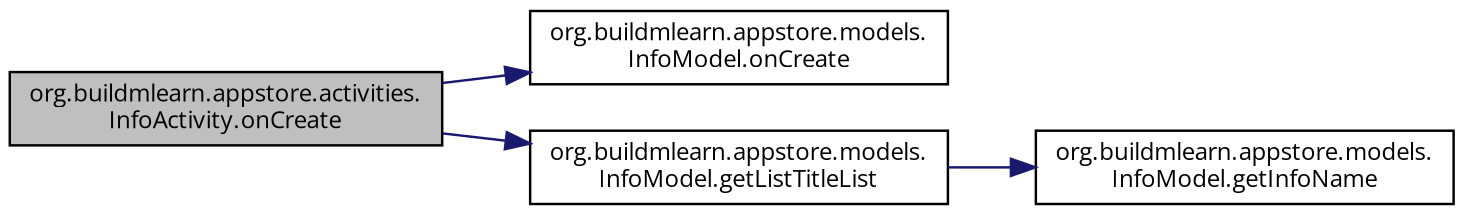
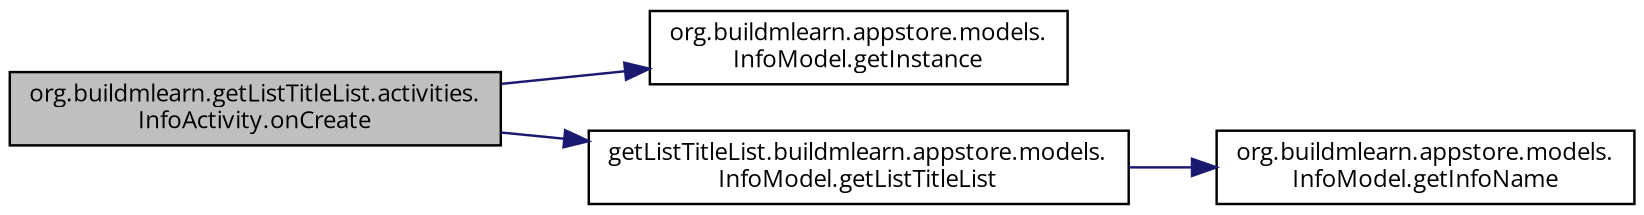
node "org.buildmlearn.appstore.models. InfoModel.onCreate": label "org.buildmlearn.appstore.models. InfoModel.onCreate" -> "org.buildmlearn.appstore.models. InfoModel.getInstance"
node "org.buildmlearn.appstore.activities. InfoActivity.onCreate": label "org.buildmlearn.appstore.activities. InfoActivity.onCreate" -> "org.buildmlearn.getListTitleList.activities. InfoActivity.onCreate"
node "org.buildmlearn.appstore.models. InfoModel.getListTitleList": label "org.buildmlearn.appstore.models. InfoModel.getListTitleList" -> "getListTitleList.buildmlearn.appstore.models. InfoModel.getListTitleList"
